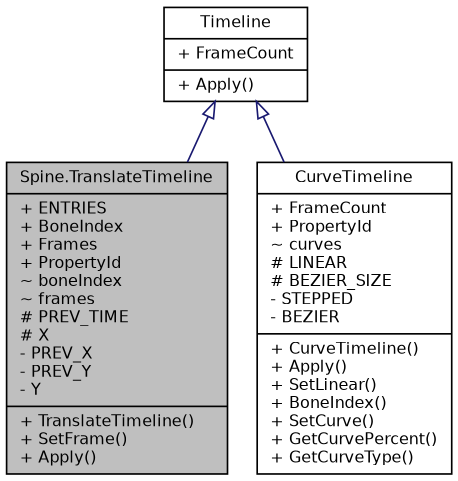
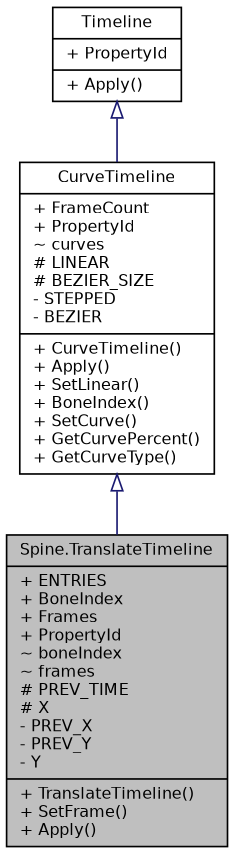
node "Timeline": text "+ FrameCount" -> "+ PropertyId"
edge "Spine.TranslateTimeline" -> "Timeline": now "Spine.TranslateTimeline" -> "CurveTimeline"
